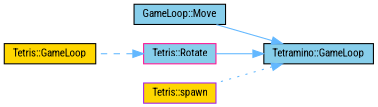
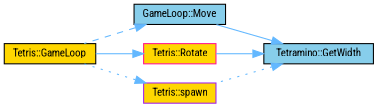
edge "Tetris::GameLoop" -> "GameLoop::Move": added
edge "Tetris::GameLoop" -> "Tetris::Rotate": style dashed -> solid
node "Tetris::Rotate": fillcolor skyblue -> gold
node "Tetramino::GameLoop": label "Tetramino::GameLoop" -> "Tetramino::GetWidth"
edge "Tetris::GameLoop" -> "Tetris::spawn": added
